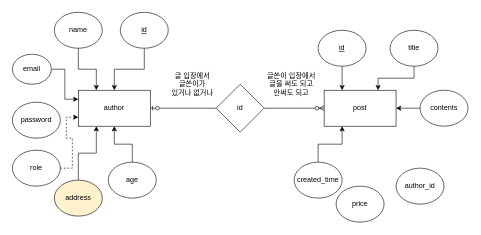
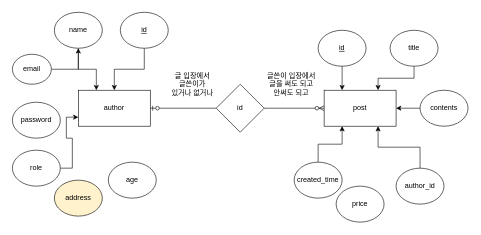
edge "email" -> "author": now "email" -> "name"
edge "role" -> "author": style dashed -> solid
edge "age" -> "author": removed
edge "author_id" -> "post": added
edge "address" -> "author": removed
